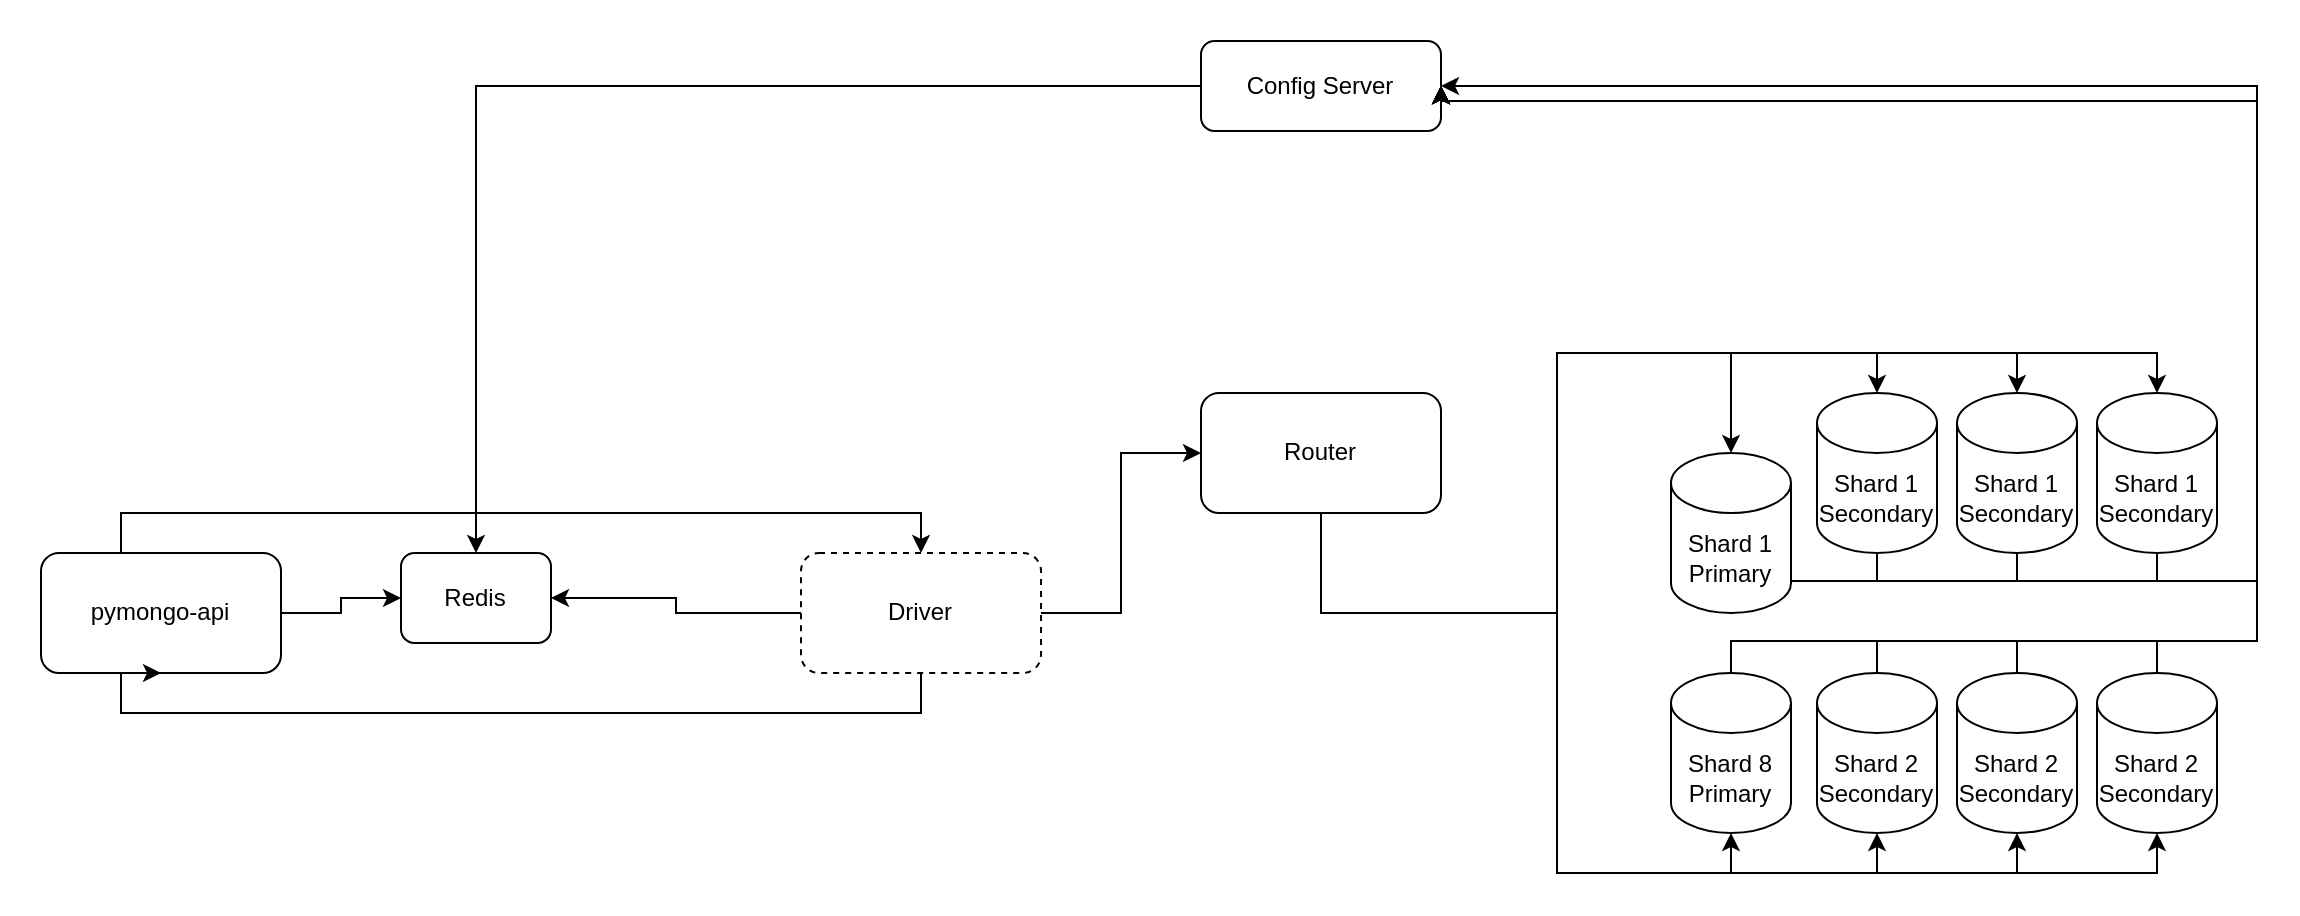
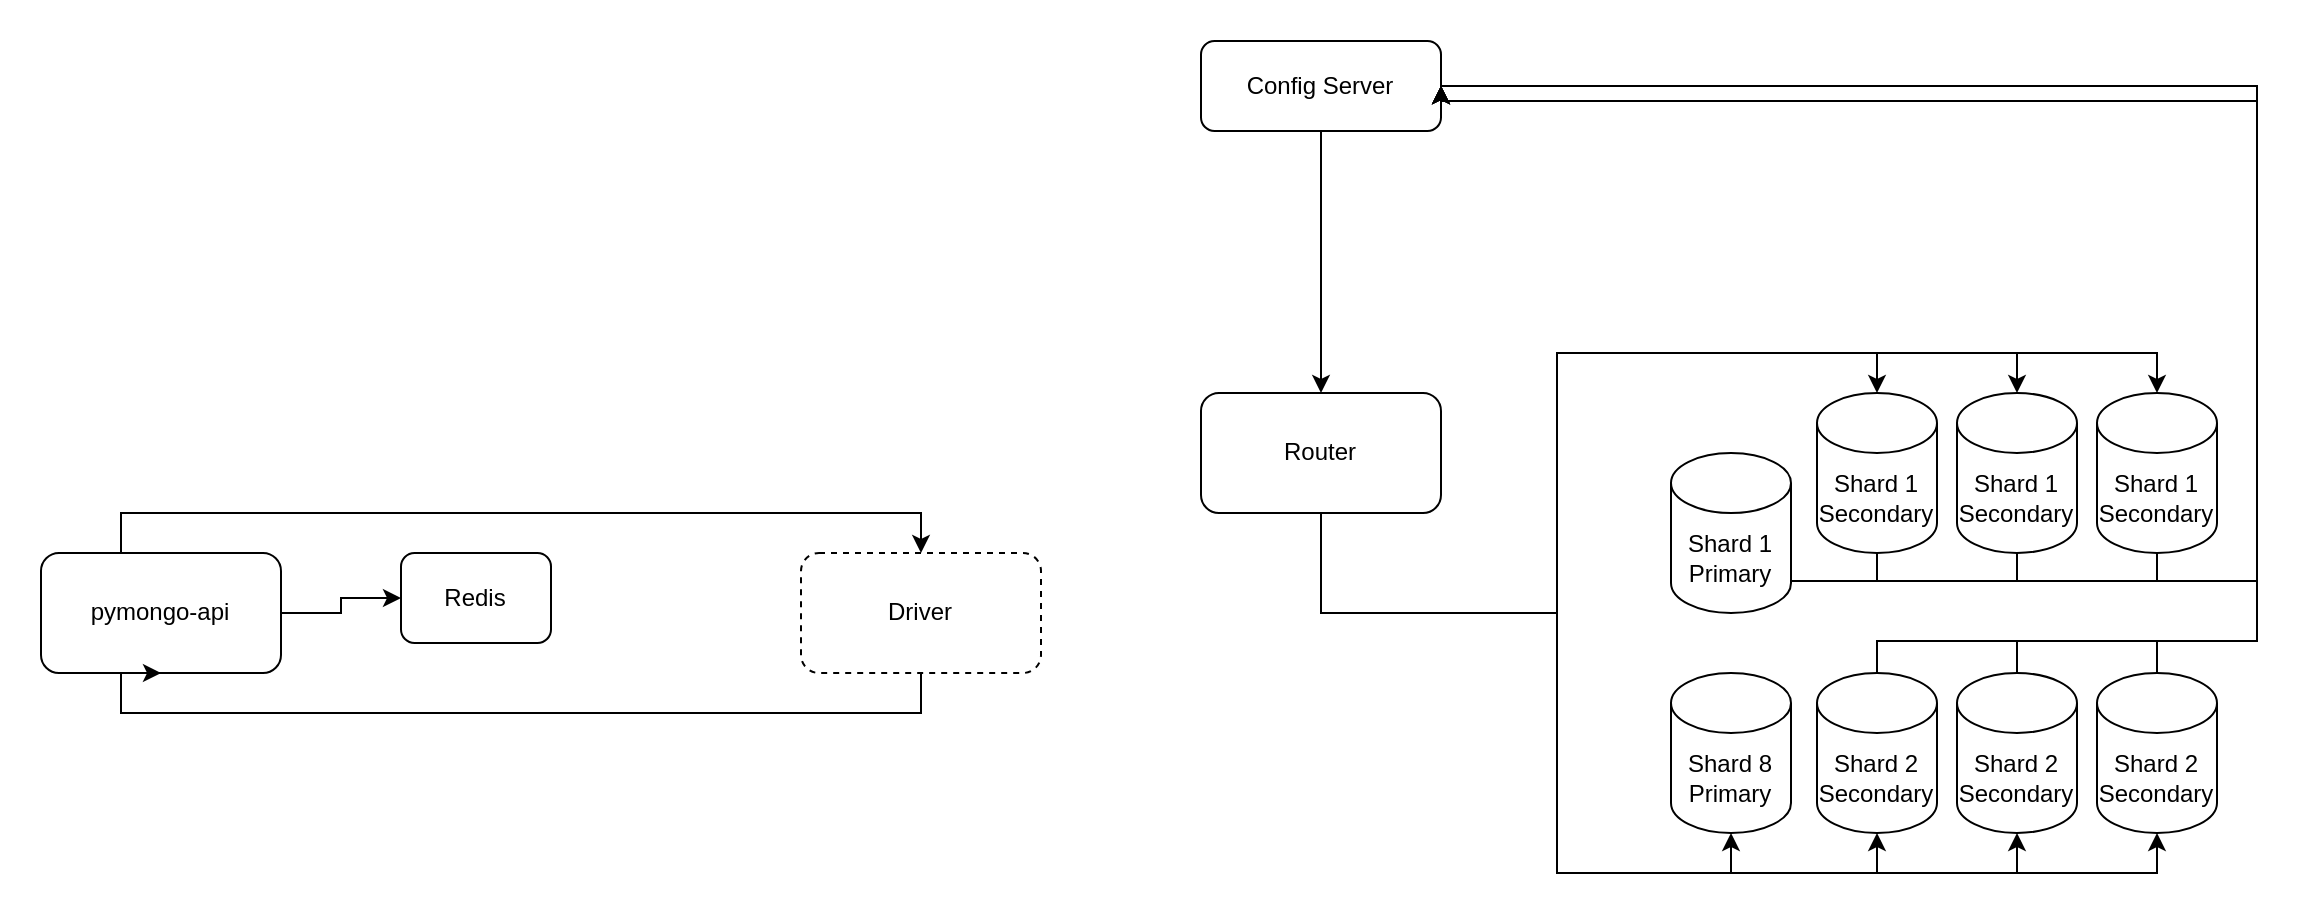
edge "Config Server" -> "Redis": now "Config Server" -> "Router"
edge "Shard 1 Primary" -> "Config Server": arrowhead classic -> none
edge "Router" -> "Shard 1 Primary": removed
edge "Driver" -> "Router": removed
edge "Driver" -> "Redis": removed
edge "Shard 8 Primary" -> "Config Server": removed
